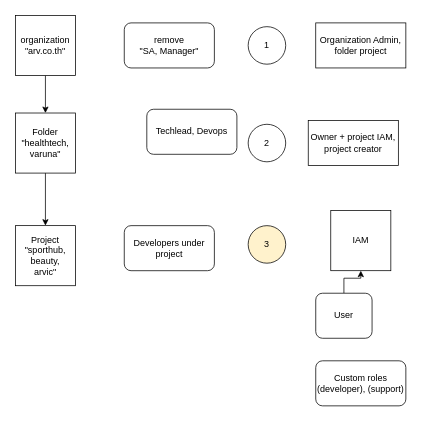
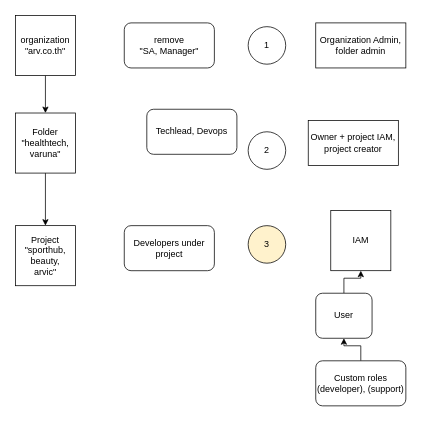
node "Organization Admin, folder project": label "Organization Admin, folder project" -> "Organization Admin, folder admin"
node "2": moved (267, 143) -> (267, 150)
edge "Custom roles (developer), (support)" -> "User": added
